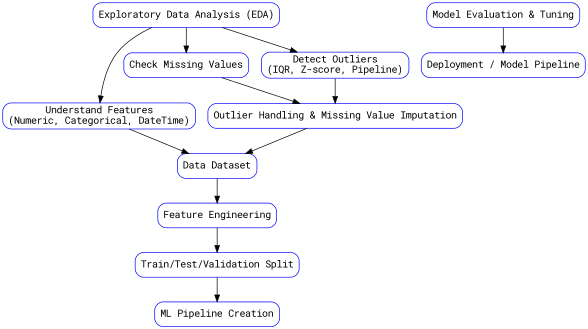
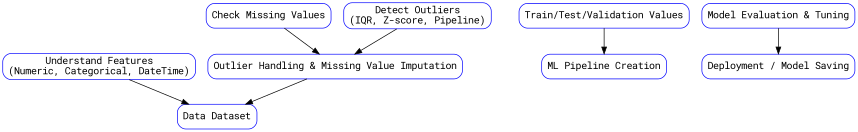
node "Exploratory Data Analysis (EDA)": removed
node "Deployment / Model Pipeline": label "Deployment / Model Pipeline" -> "Deployment / Model Saving"
node "Feature Engineering": removed
node "Train/Test/Validation Split": label "Train/Test/Validation Split" -> "Train/Test/Validation Values"
